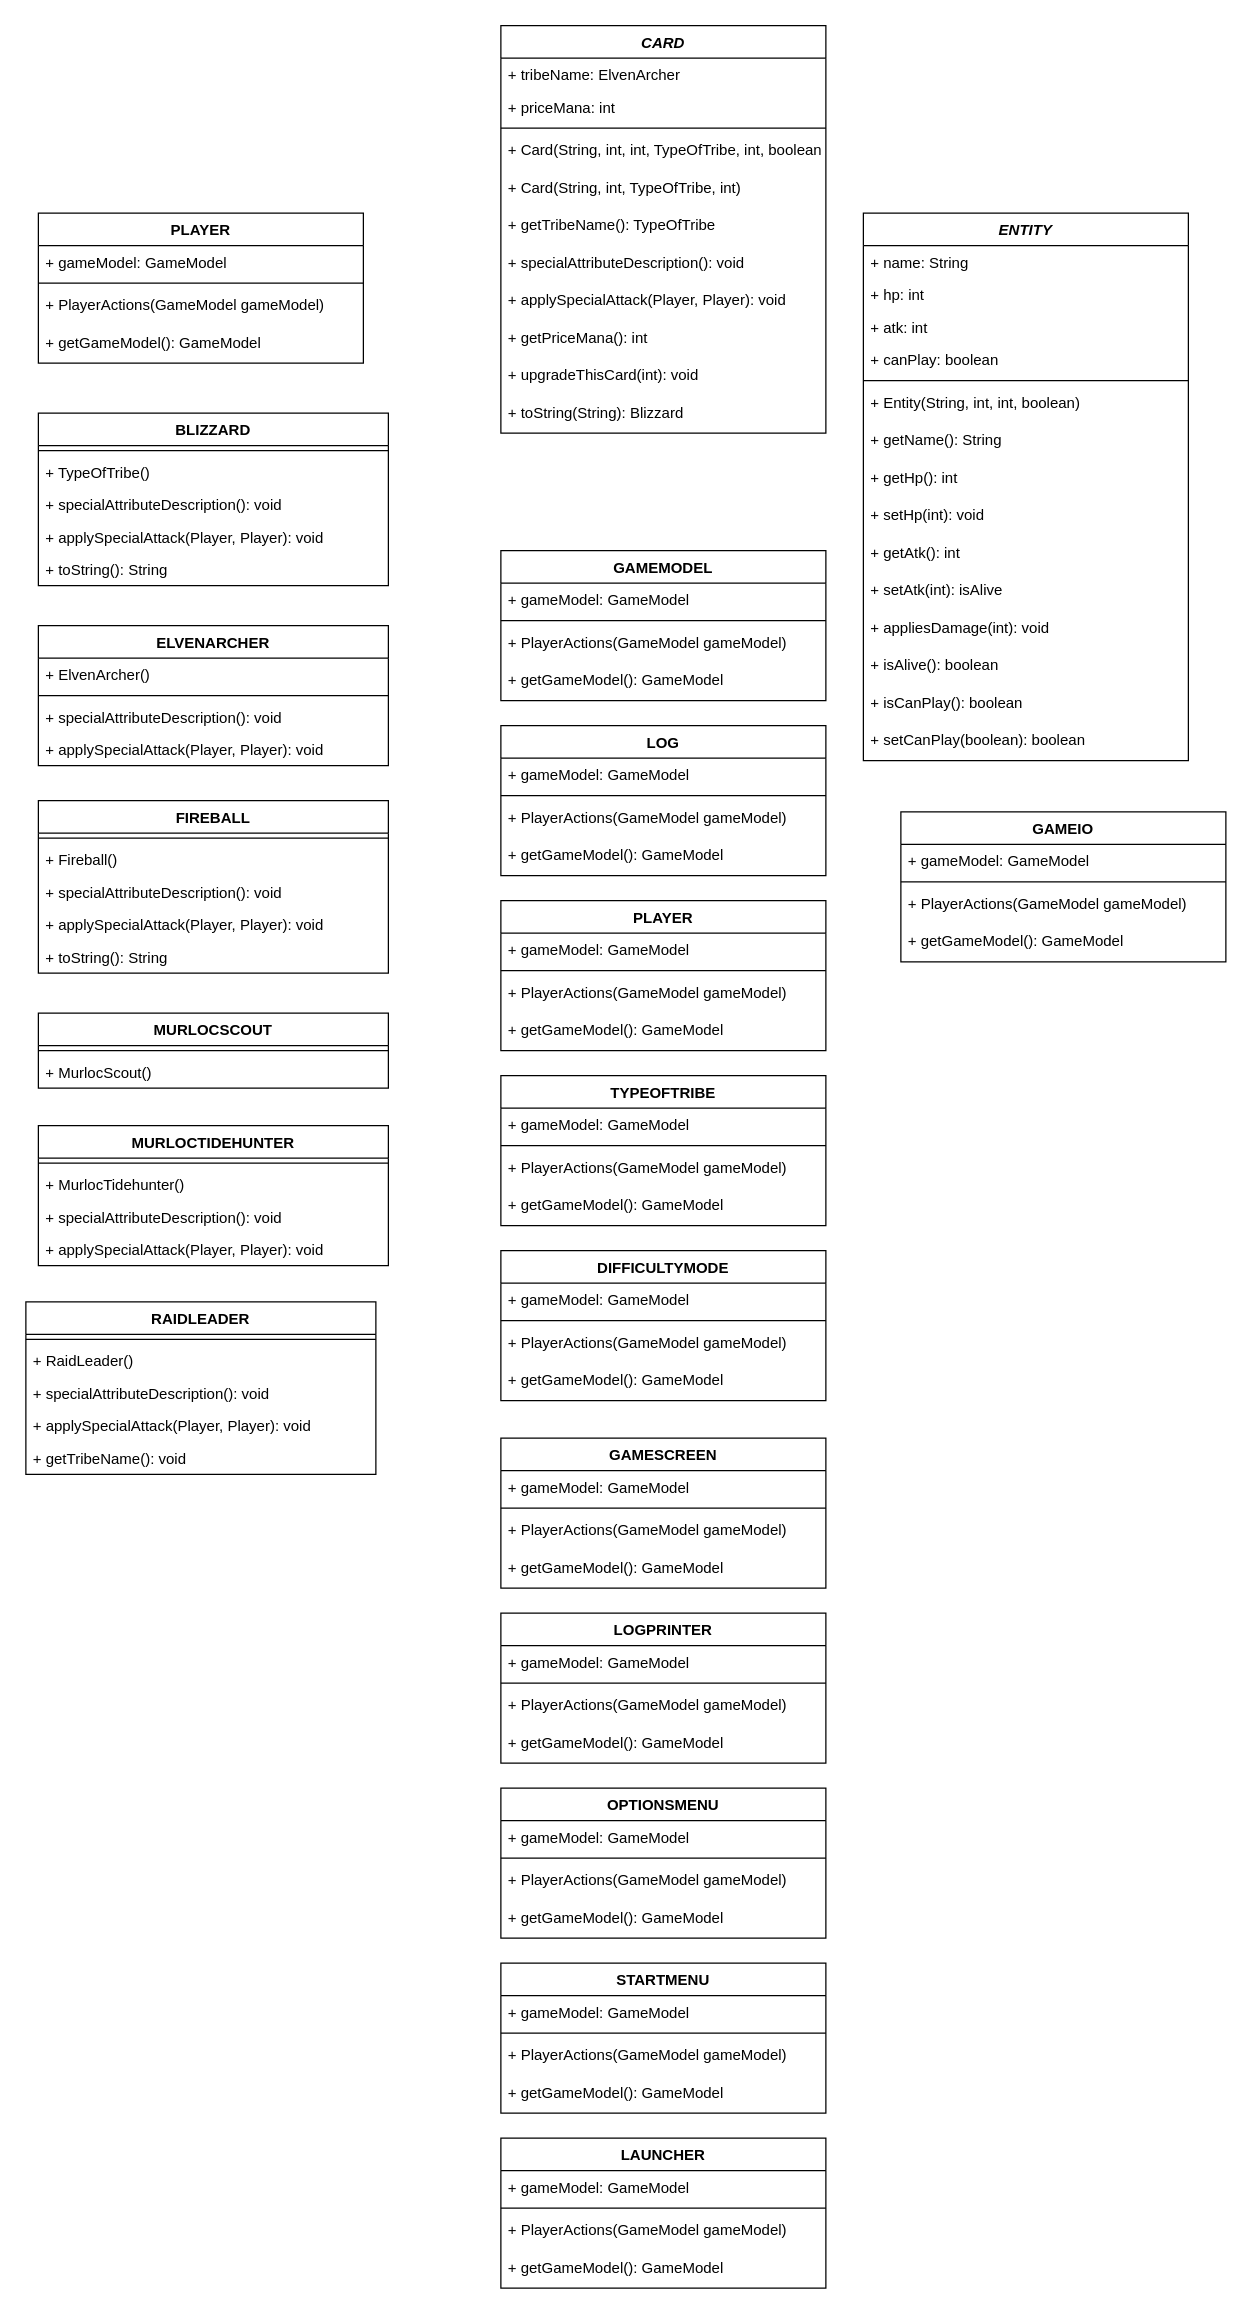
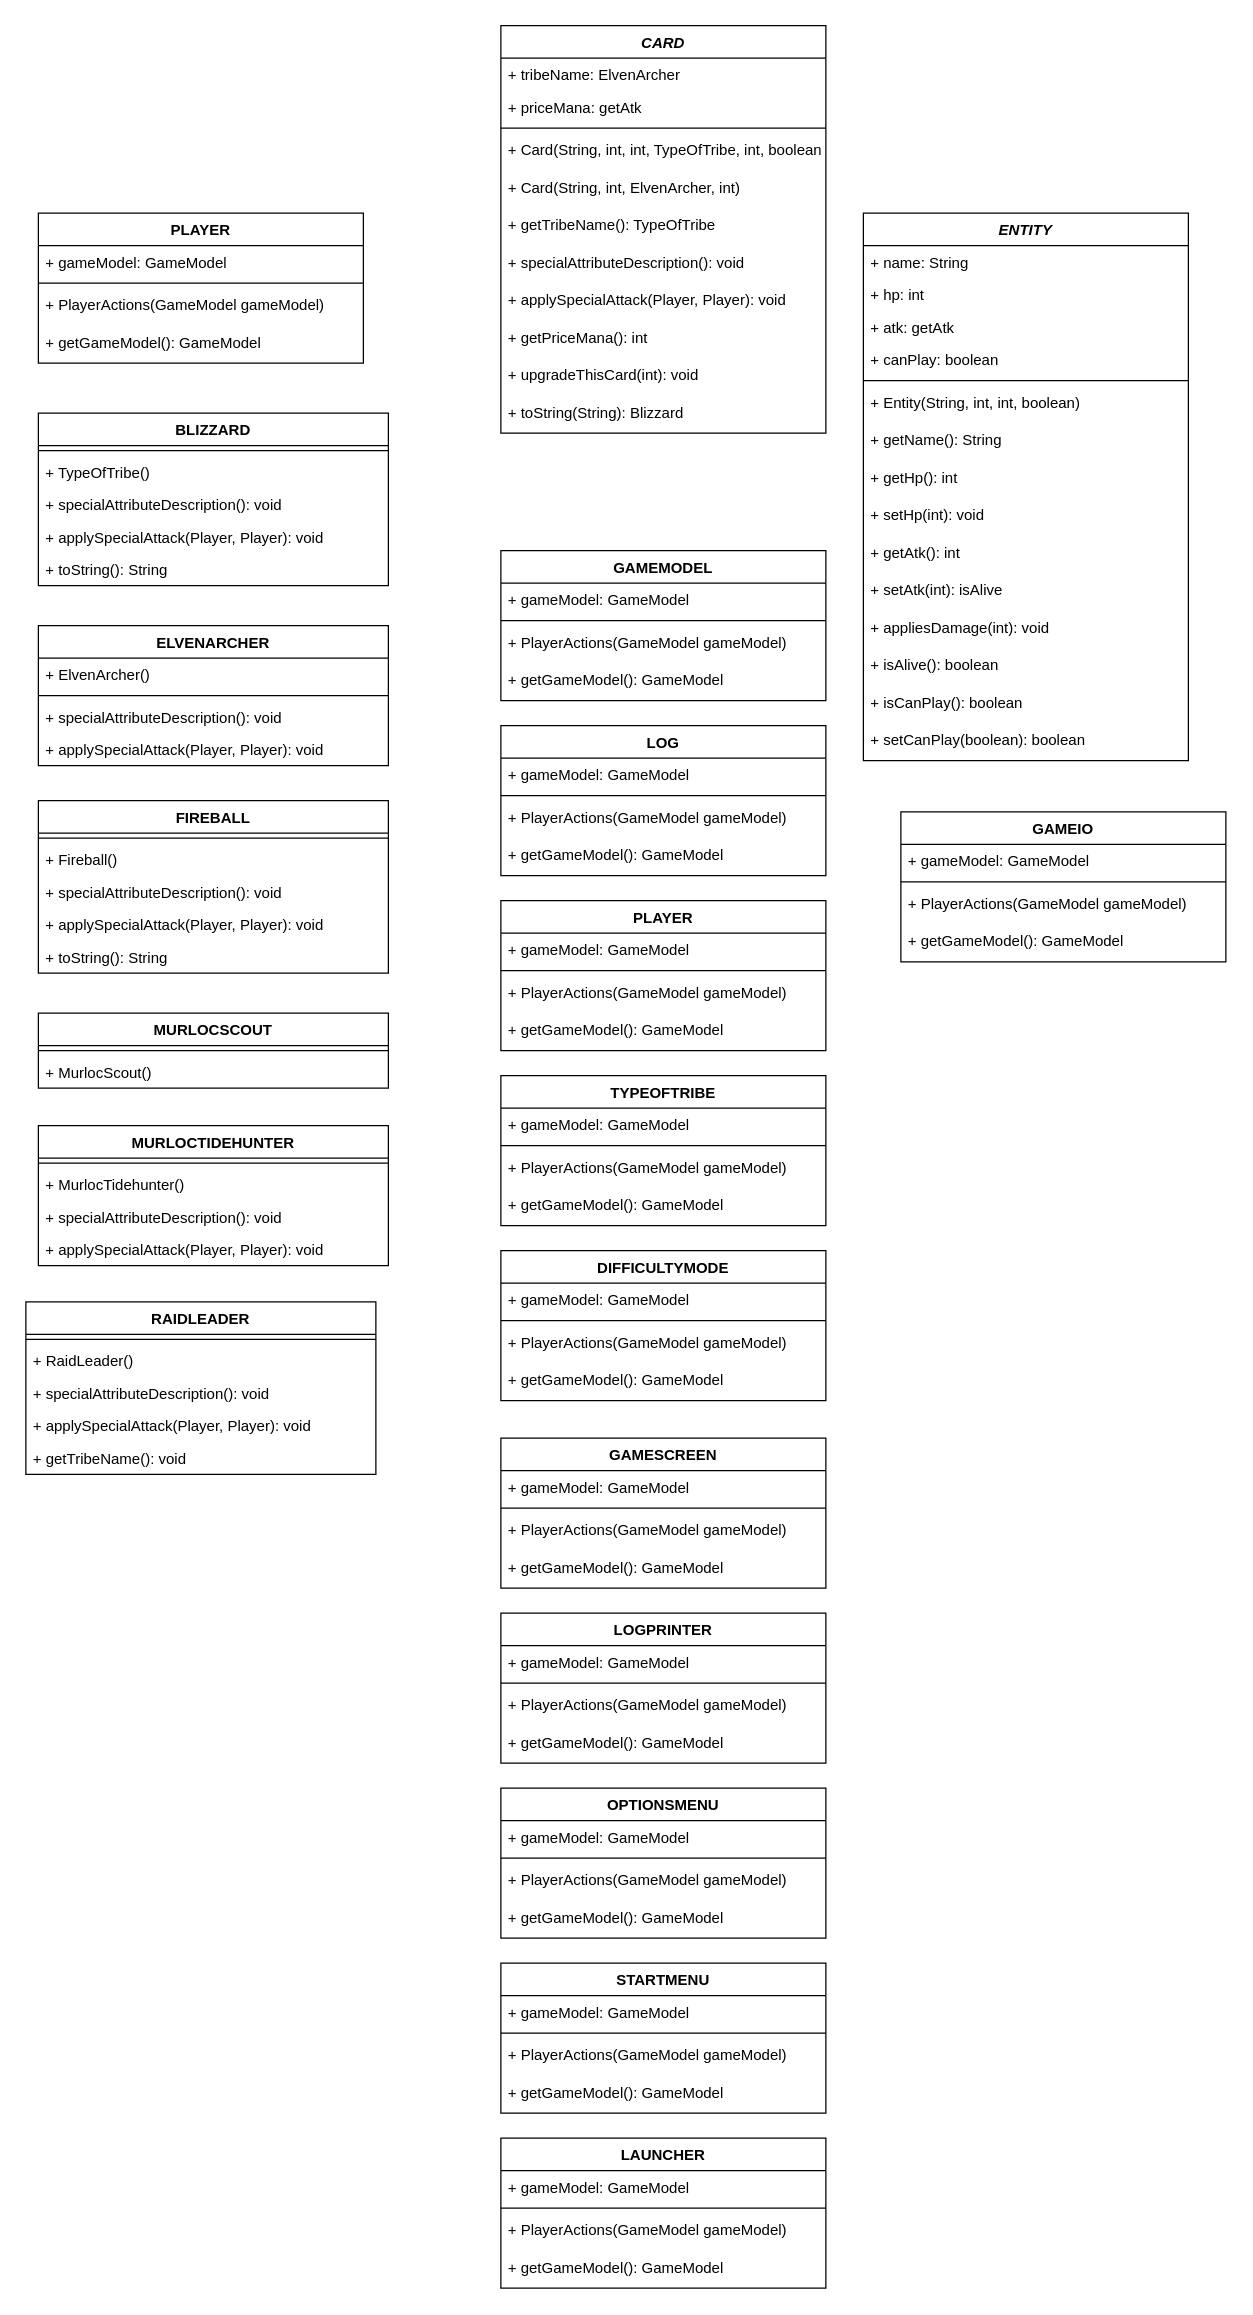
node "+ priceMana: int": label "+ priceMana: int" -> "+ priceMana: getAtk"
node "+ Card(String, int, TypeOfTribe, int)": label "+ Card(String, int, TypeOfTribe, int)" -> "+ Card(String, int, ElvenArcher, int)"
node "+ atk: int": label "+ atk: int" -> "+ atk: getAtk"
